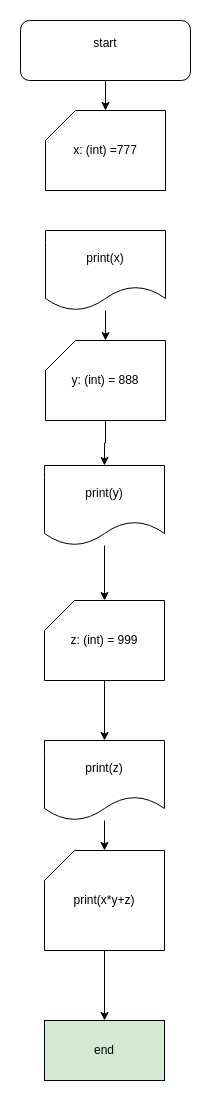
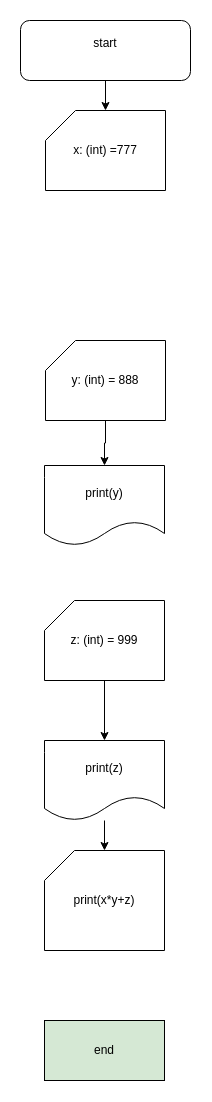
node "print(x)": removed
edge "print(x)" -> "y: (int) = 888": removed
edge "print(y)" -> "z: (int) = 999": removed
edge "print(x*y+z)" -> "end": removed
